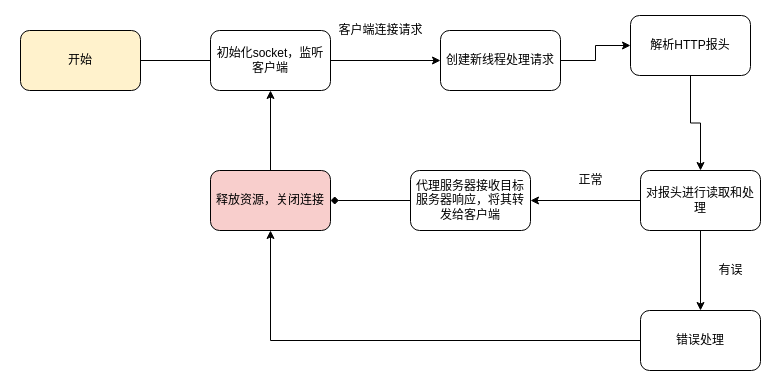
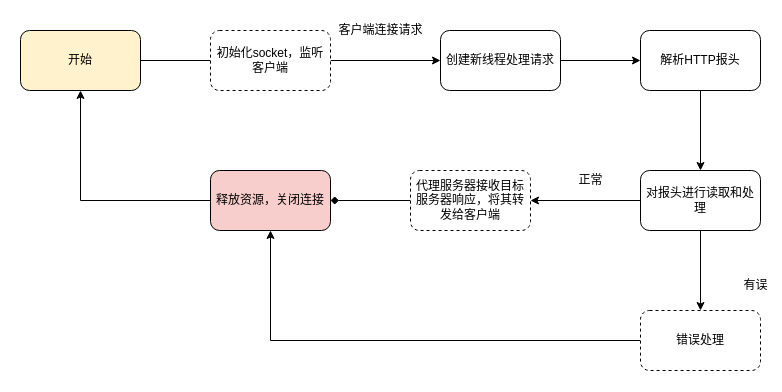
node "解析HTTP报头": moved (691, 46) -> (701, 61)
node "初始化socket，监听客户端": style solid -> dashed
edge "释放资源，关闭连接" -> "初始化socket，监听客户端": now "释放资源，关闭连接" -> "开始"
node "代理服务器接收目标服务器响应，将其转发给客户端": style solid -> dashed
node "有误": moved (731, 271) -> (756, 286)
node "错误处理": style solid -> dashed
